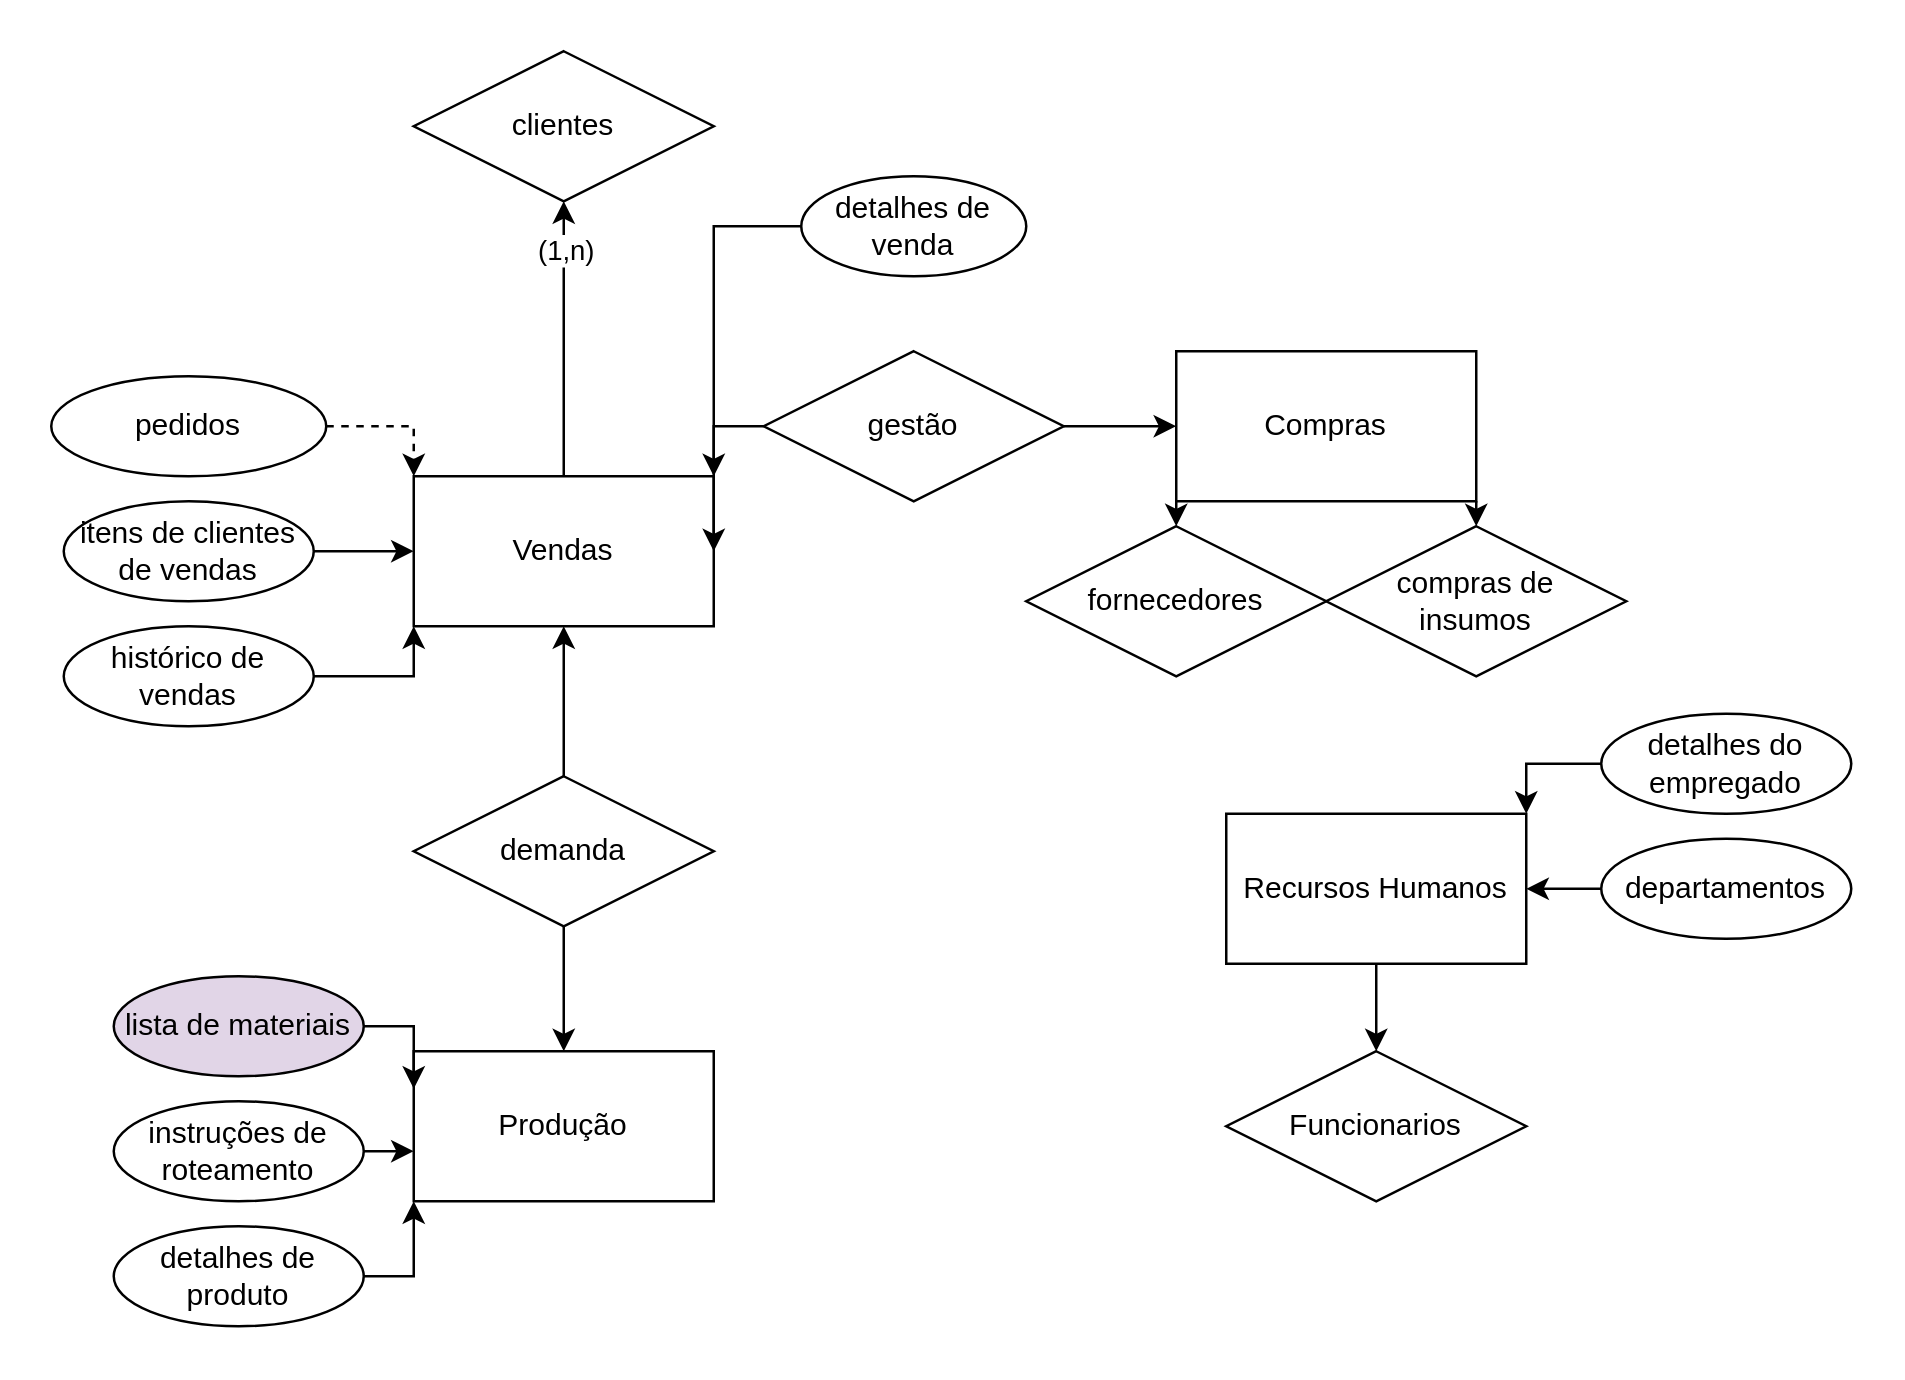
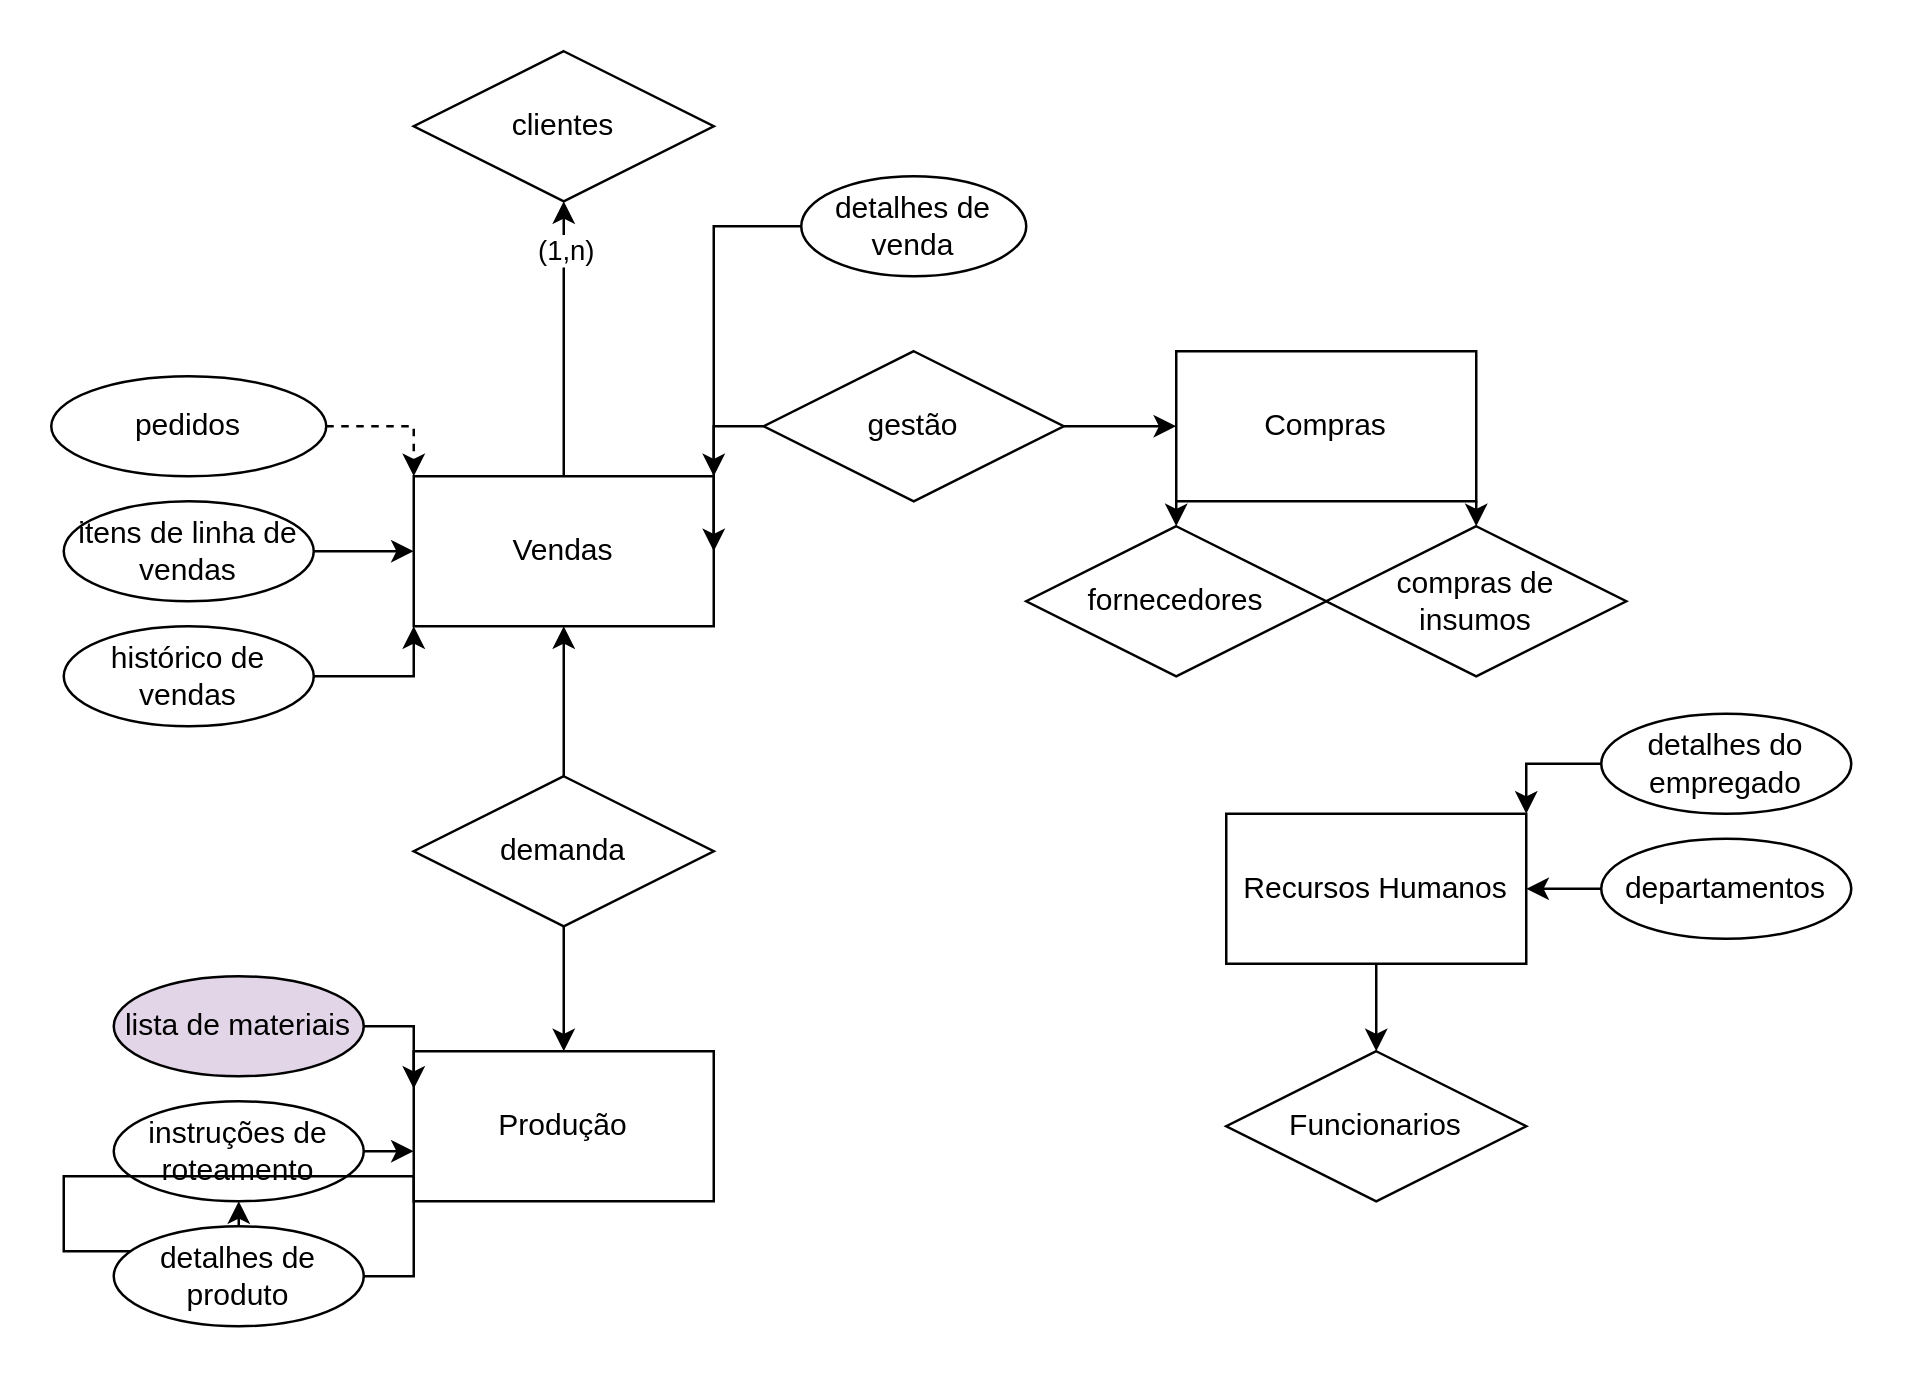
node "itens de clientes de vendas": label "itens de clientes de vendas" -> "itens de linha de vendas"
edge "detalhes de produto" -> "Produção": now "detalhes de produto" -> "instruções de roteamento"
